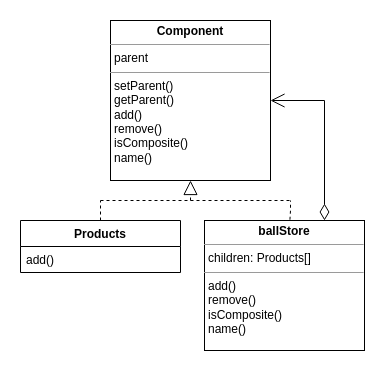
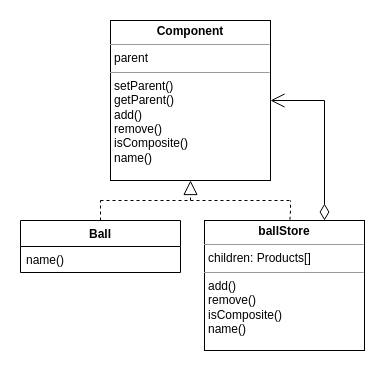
node "Products": label "Products" -> "Ball"
node "add()": label "add()" -> "name()"
